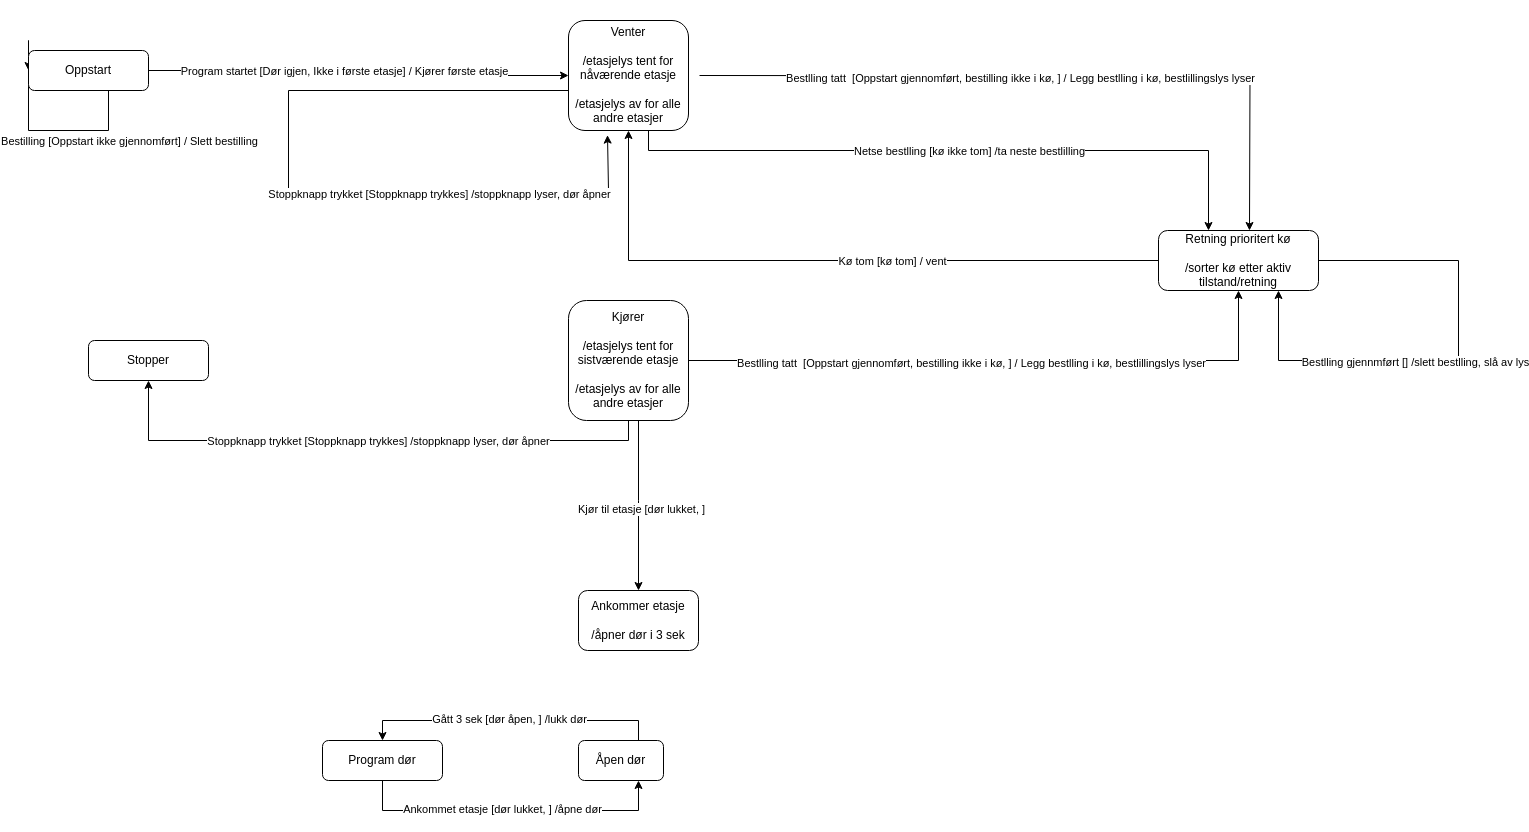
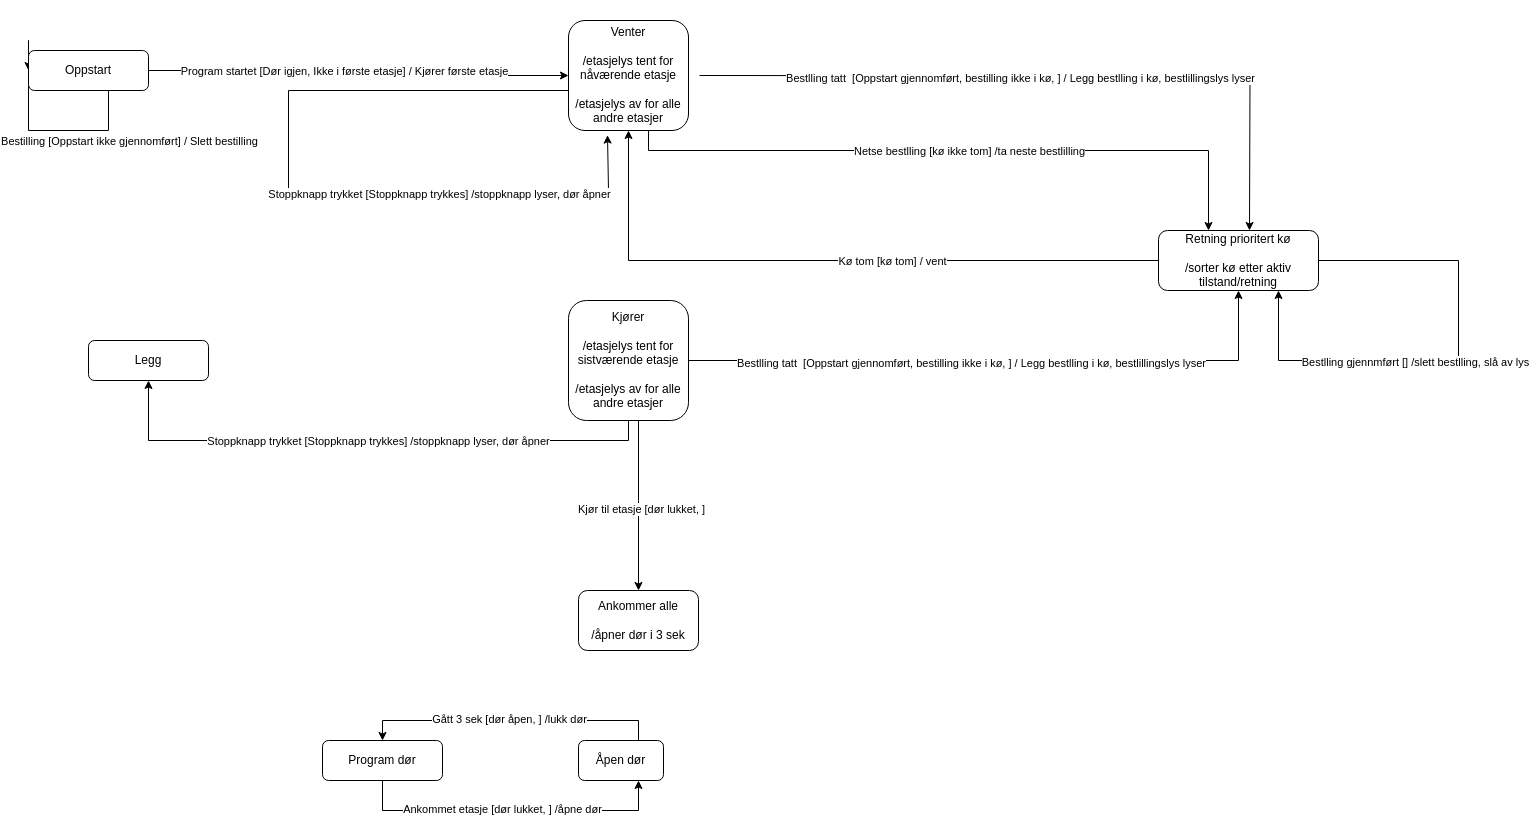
node "Stopper": label "Stopper" -> "Legg"
node "Ankommer etasje /åpner dør i 3 sek": label "Ankommer etasje /åpner dør i 3 sek" -> "Ankommer alle /åpner dør i 3 sek"
